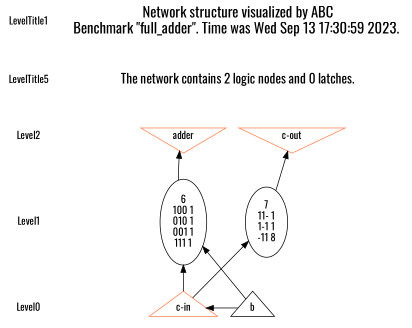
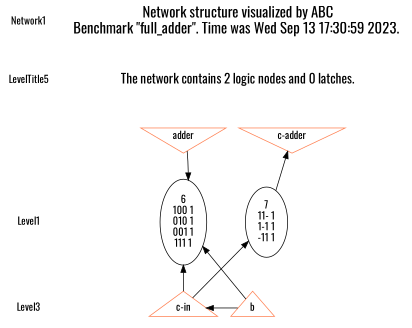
node "LevelTitle1": label "LevelTitle1" -> "Network1"
node "Level2": removed
node "c-out": label "c-out" -> "c-adder"
edge "6 100 1 010 1 001 1 111 1" -> "adder": reversed
node "7 11- 1 1-1 1 -11 8": label "7 11- 1 1-1 1 -11 8" -> "7 11- 1 1-1 1 -11 1"
node "Level0": label "Level0" -> "Level3"
node "b": color black -> coral
